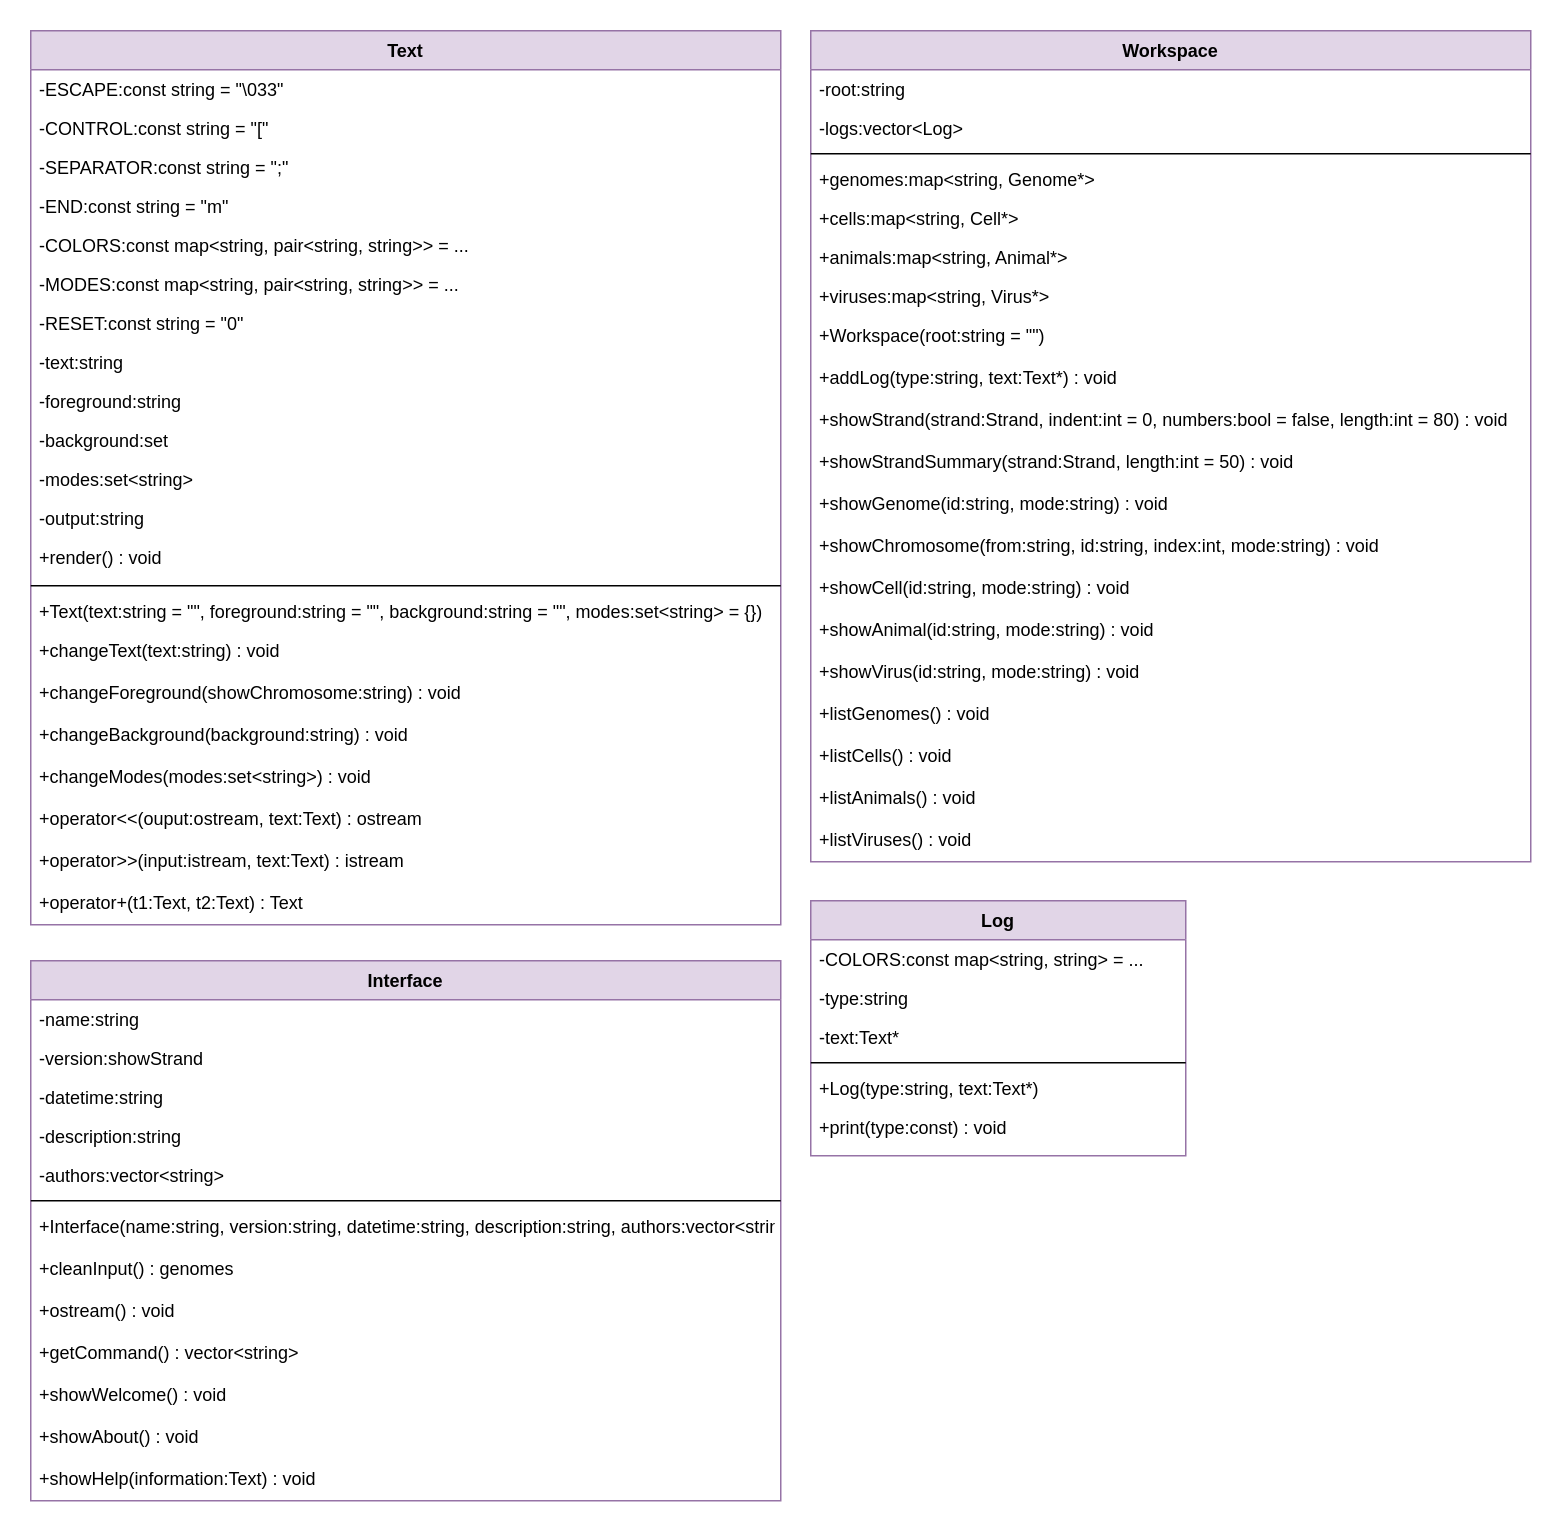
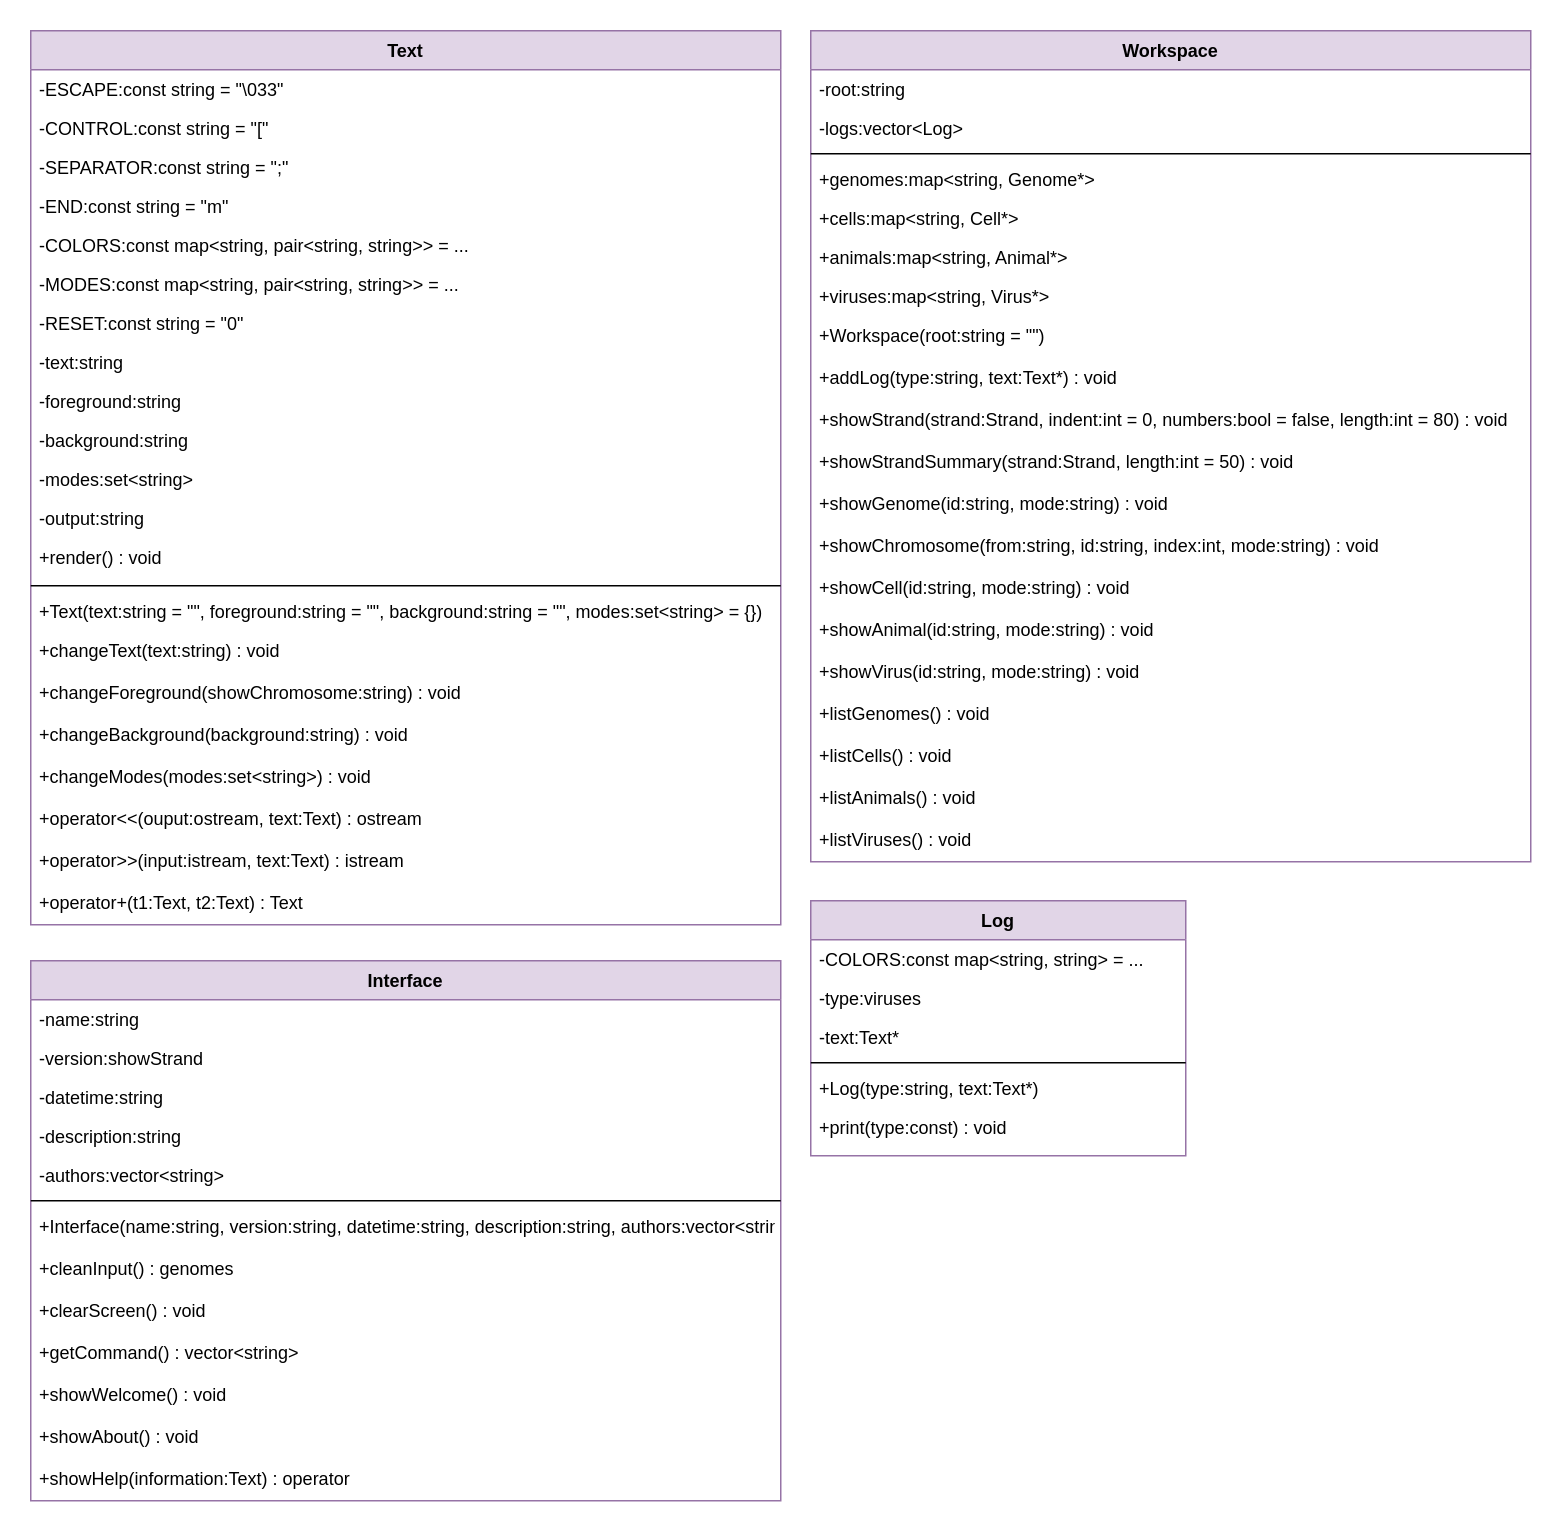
node "-background:set": label "-background:set" -> "-background:string"
node "-type:string": label "-type:string" -> "-type:viruses"
node "+ostream() : void": label "+ostream() : void" -> "+clearScreen() : void"
node "+showHelp(information:Text) : void": label "+showHelp(information:Text) : void" -> "+showHelp(information:Text) : operator"
